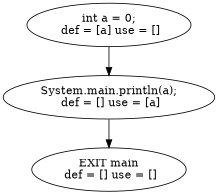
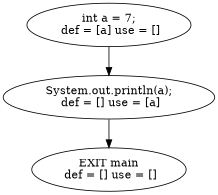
node "int a = 0; def = [a] use = []": label "int a = 0; def = [a] use = []" -> "int a = 7; def = [a] use = []"
node "System.main.println(a); def = [] use = [a]": label "System.main.println(a); def = [] use = [a]" -> "System.out.println(a); def = [] use = [a]"
